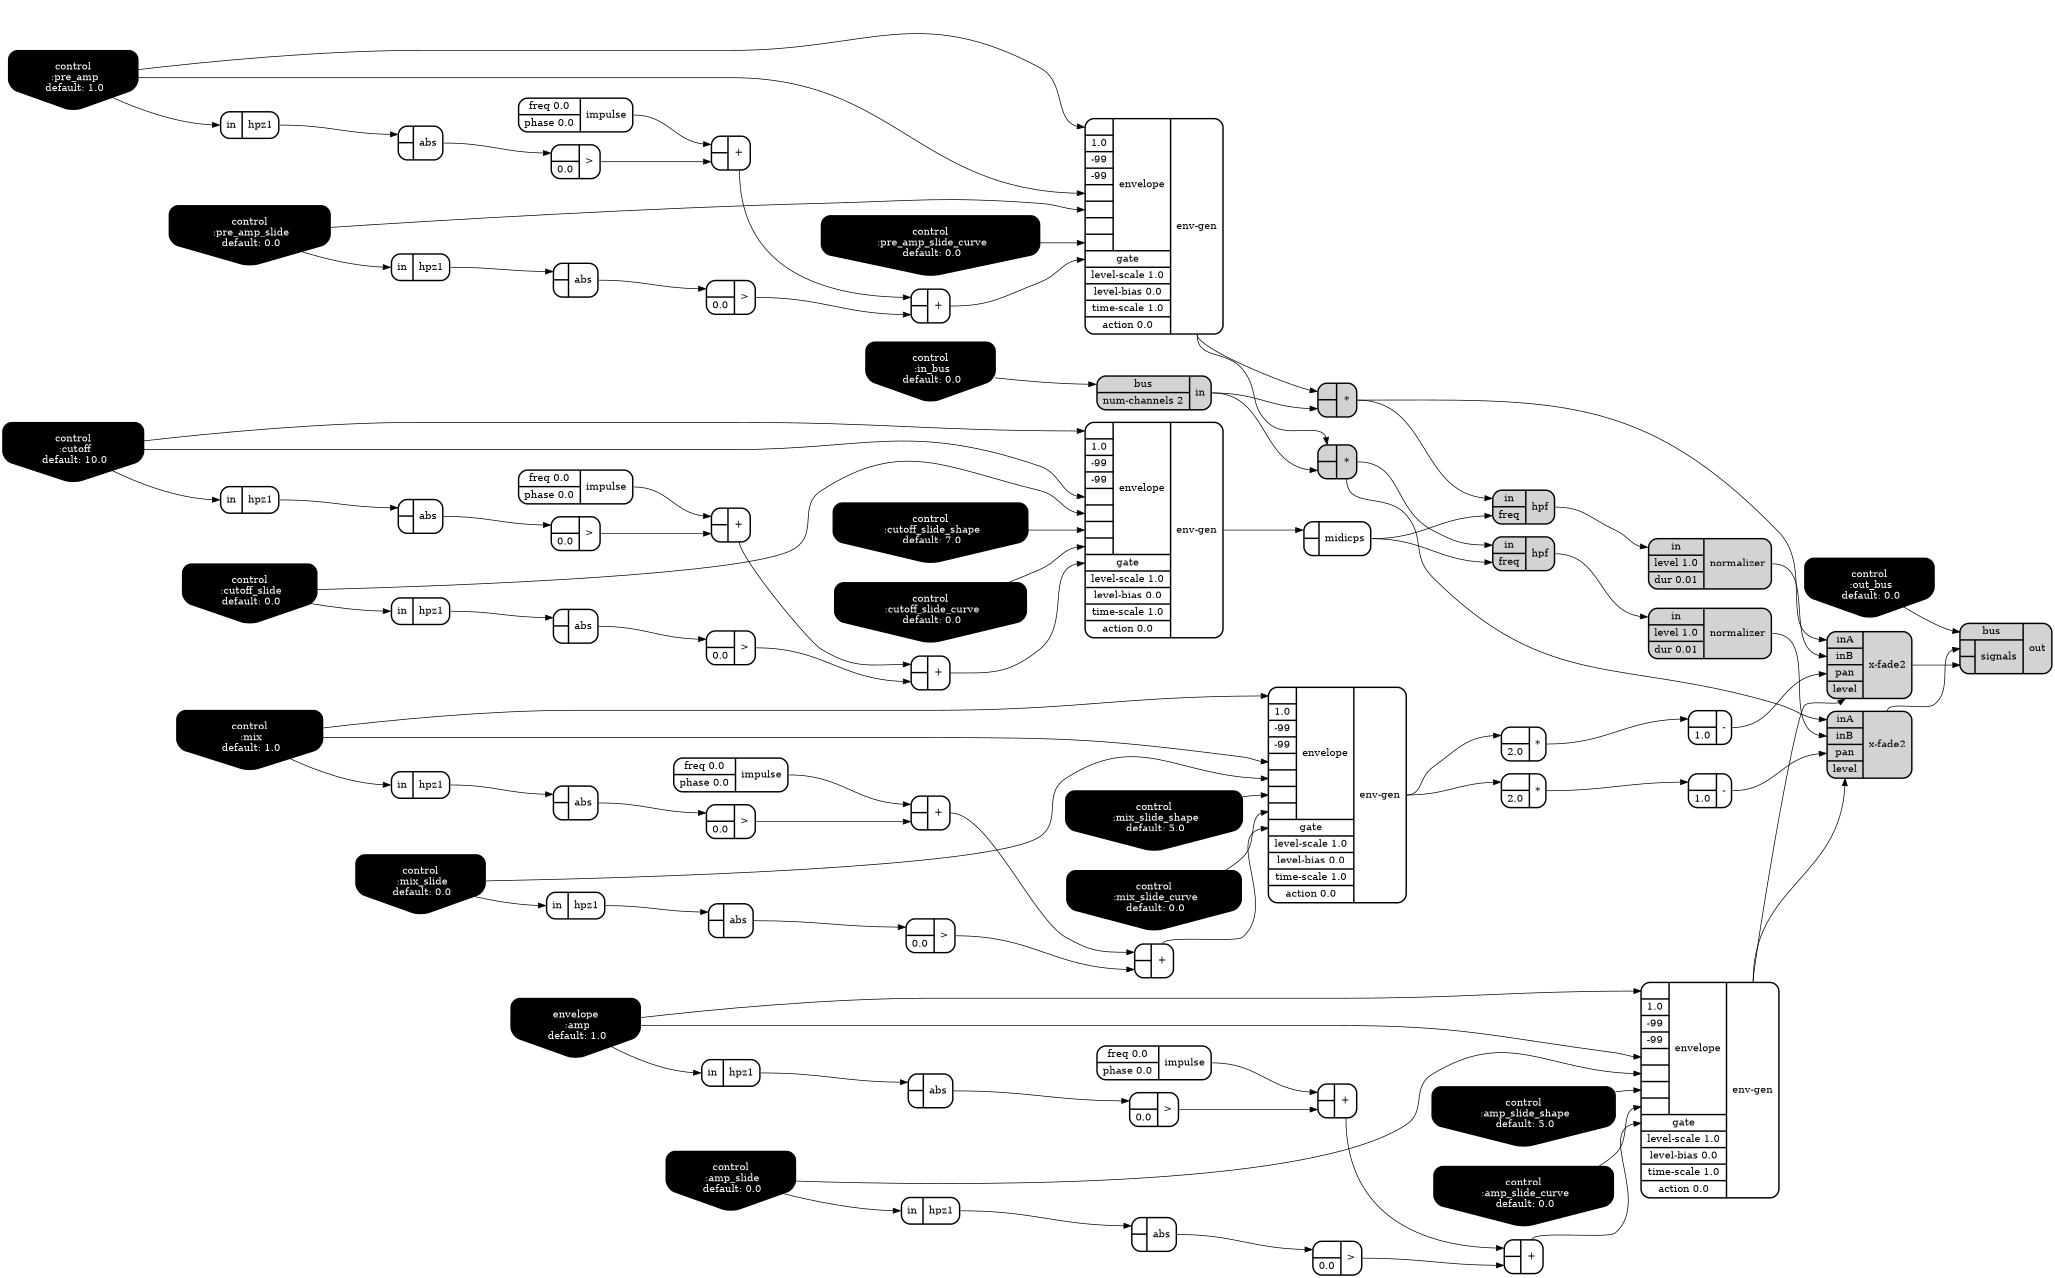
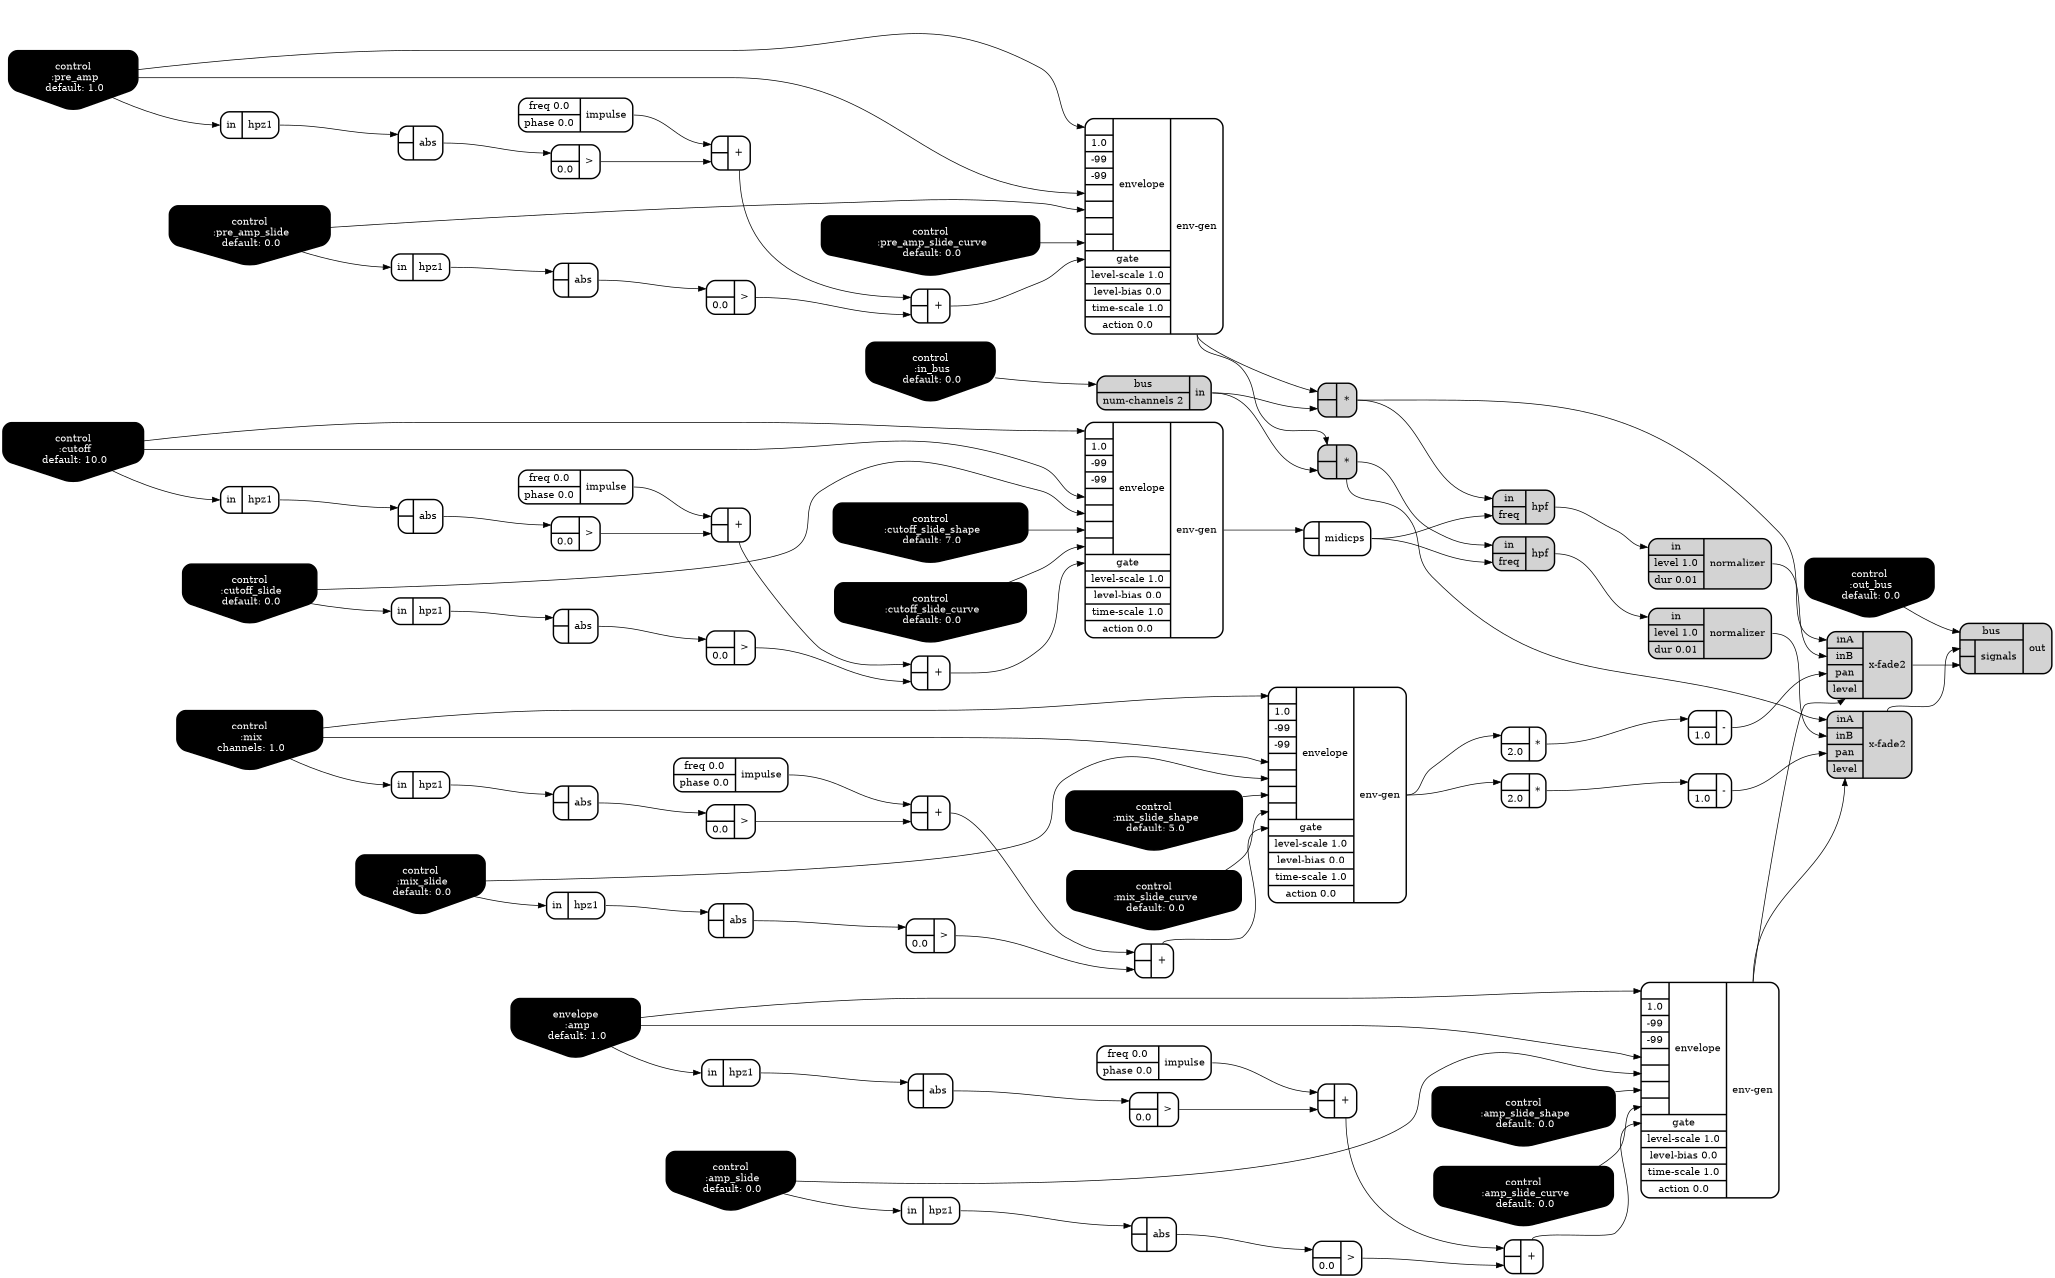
node "control :mix default: 1.0": label "control :mix default: 1.0" -> "control :mix channels: 1.0"
node "control :amp_slide_shape default: 5.0": label "control :amp_slide_shape default: 5.0" -> "control :amp_slide_shape default: 0.0"
